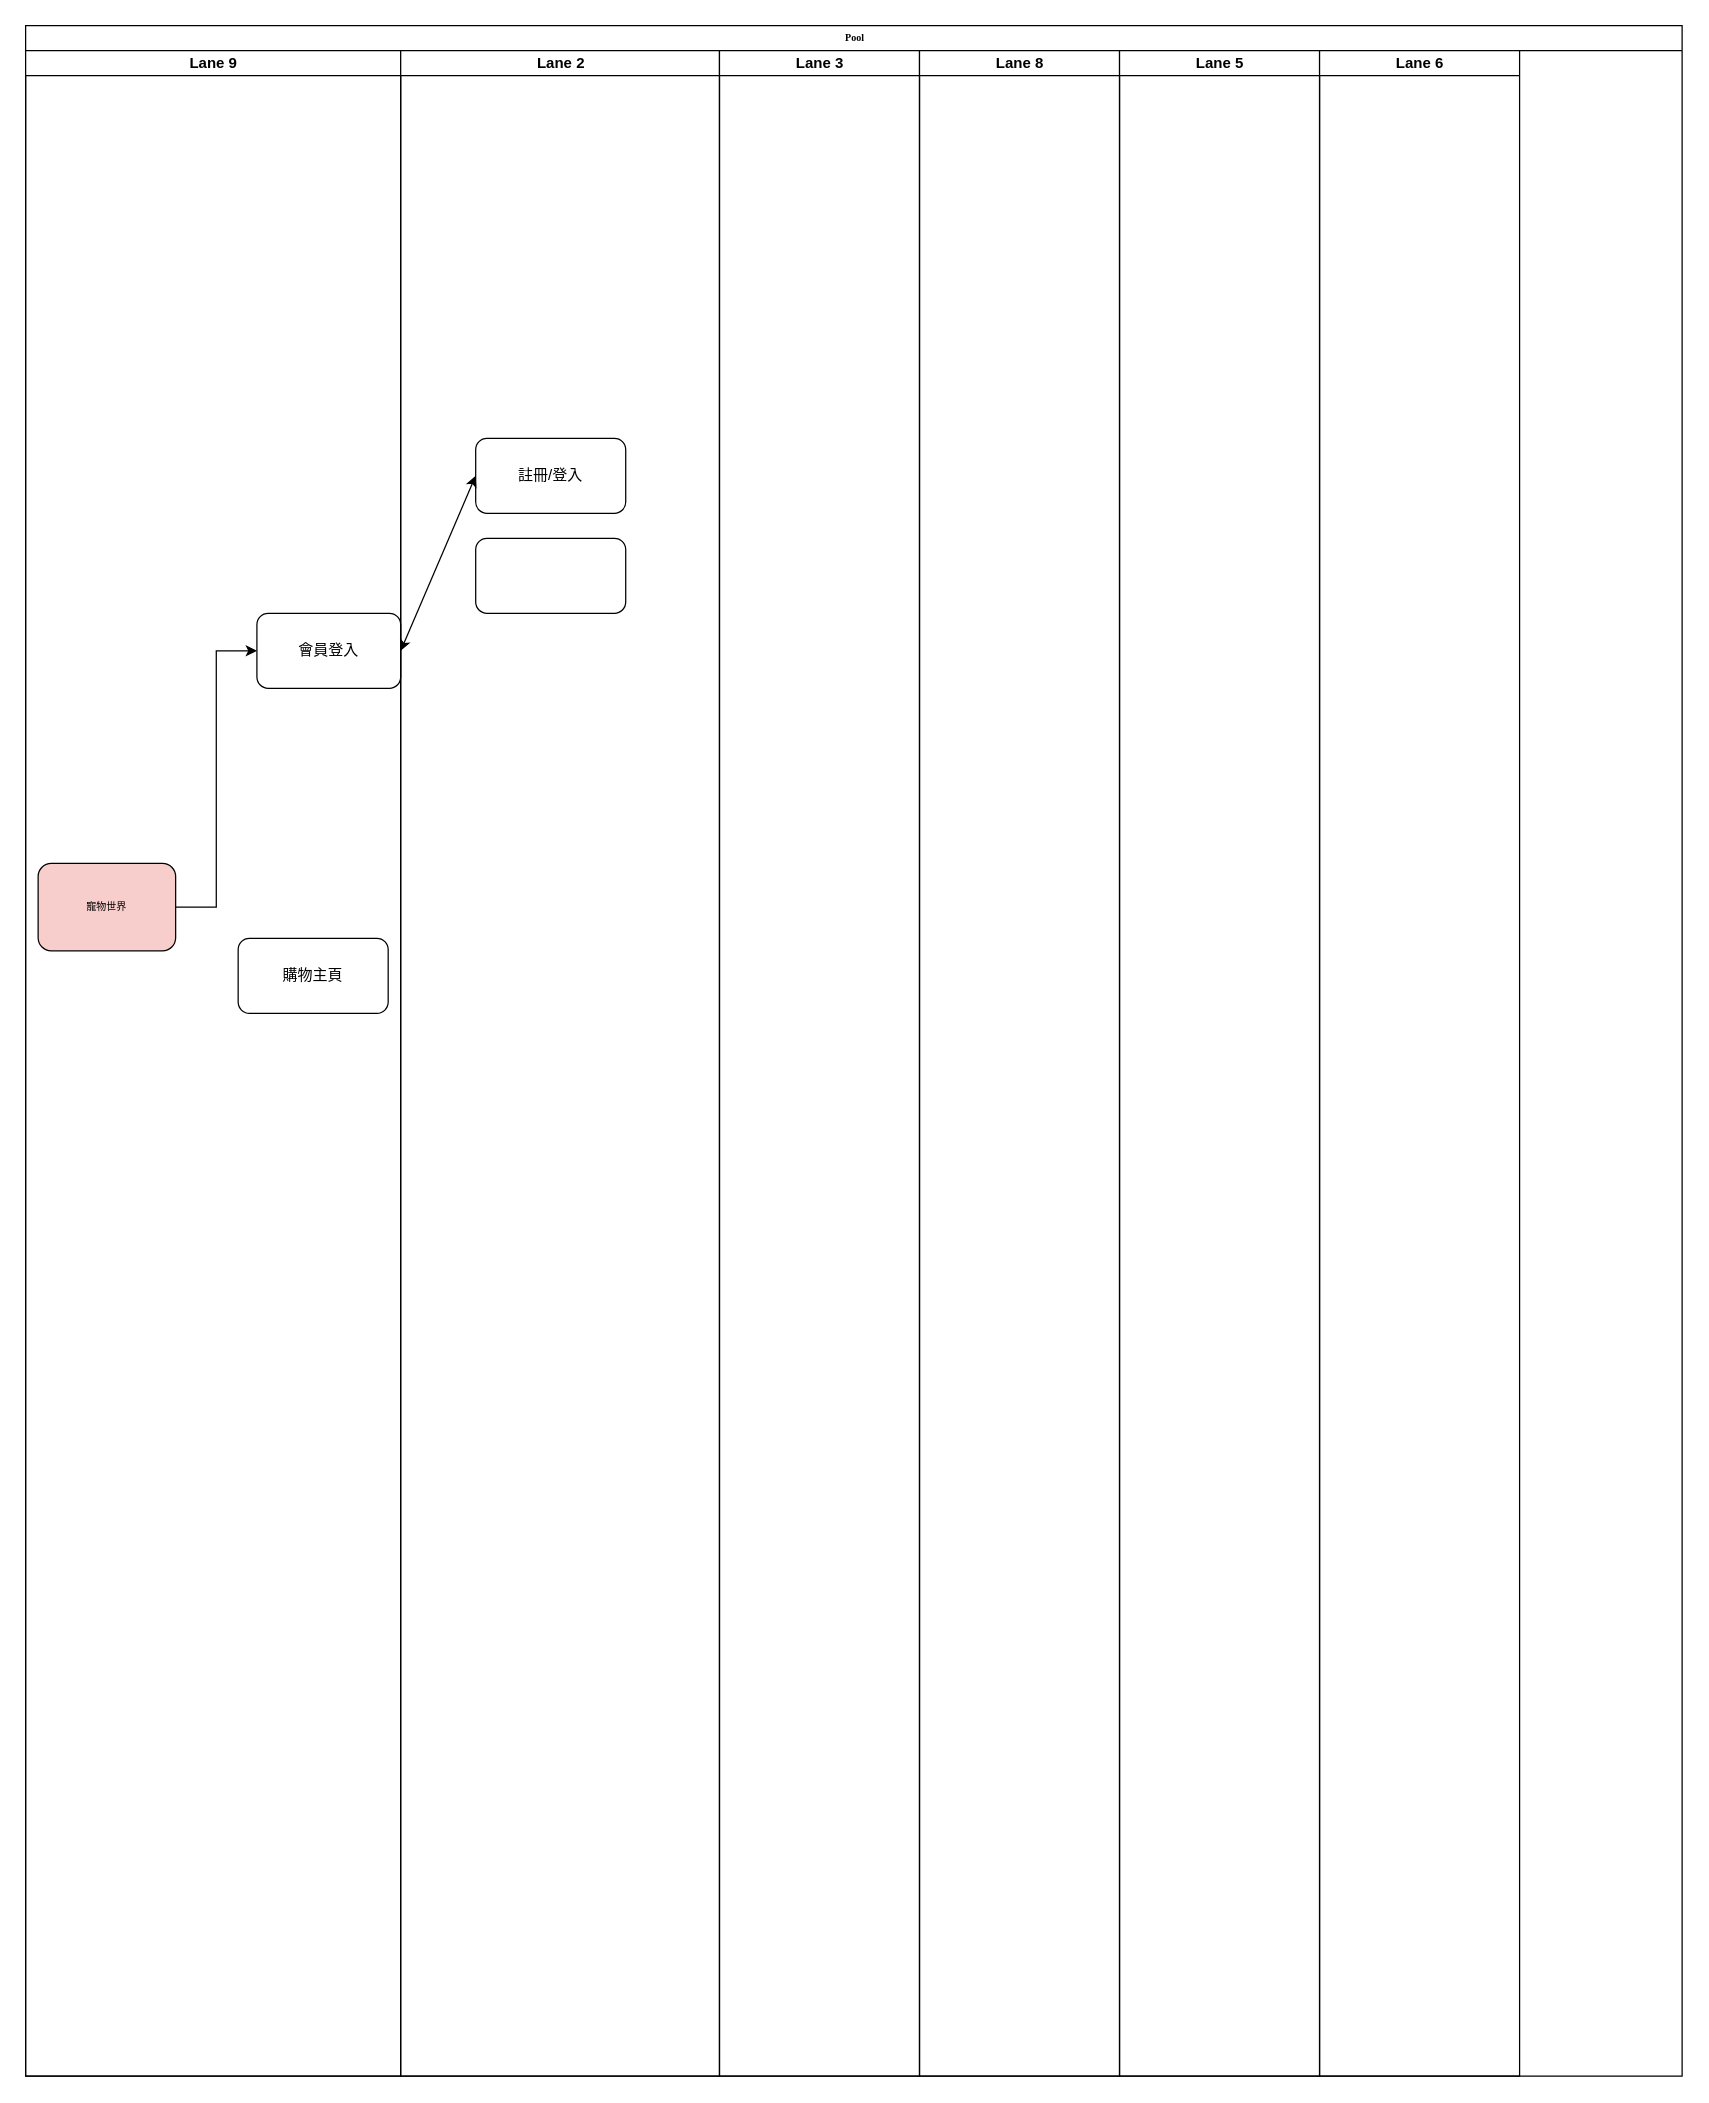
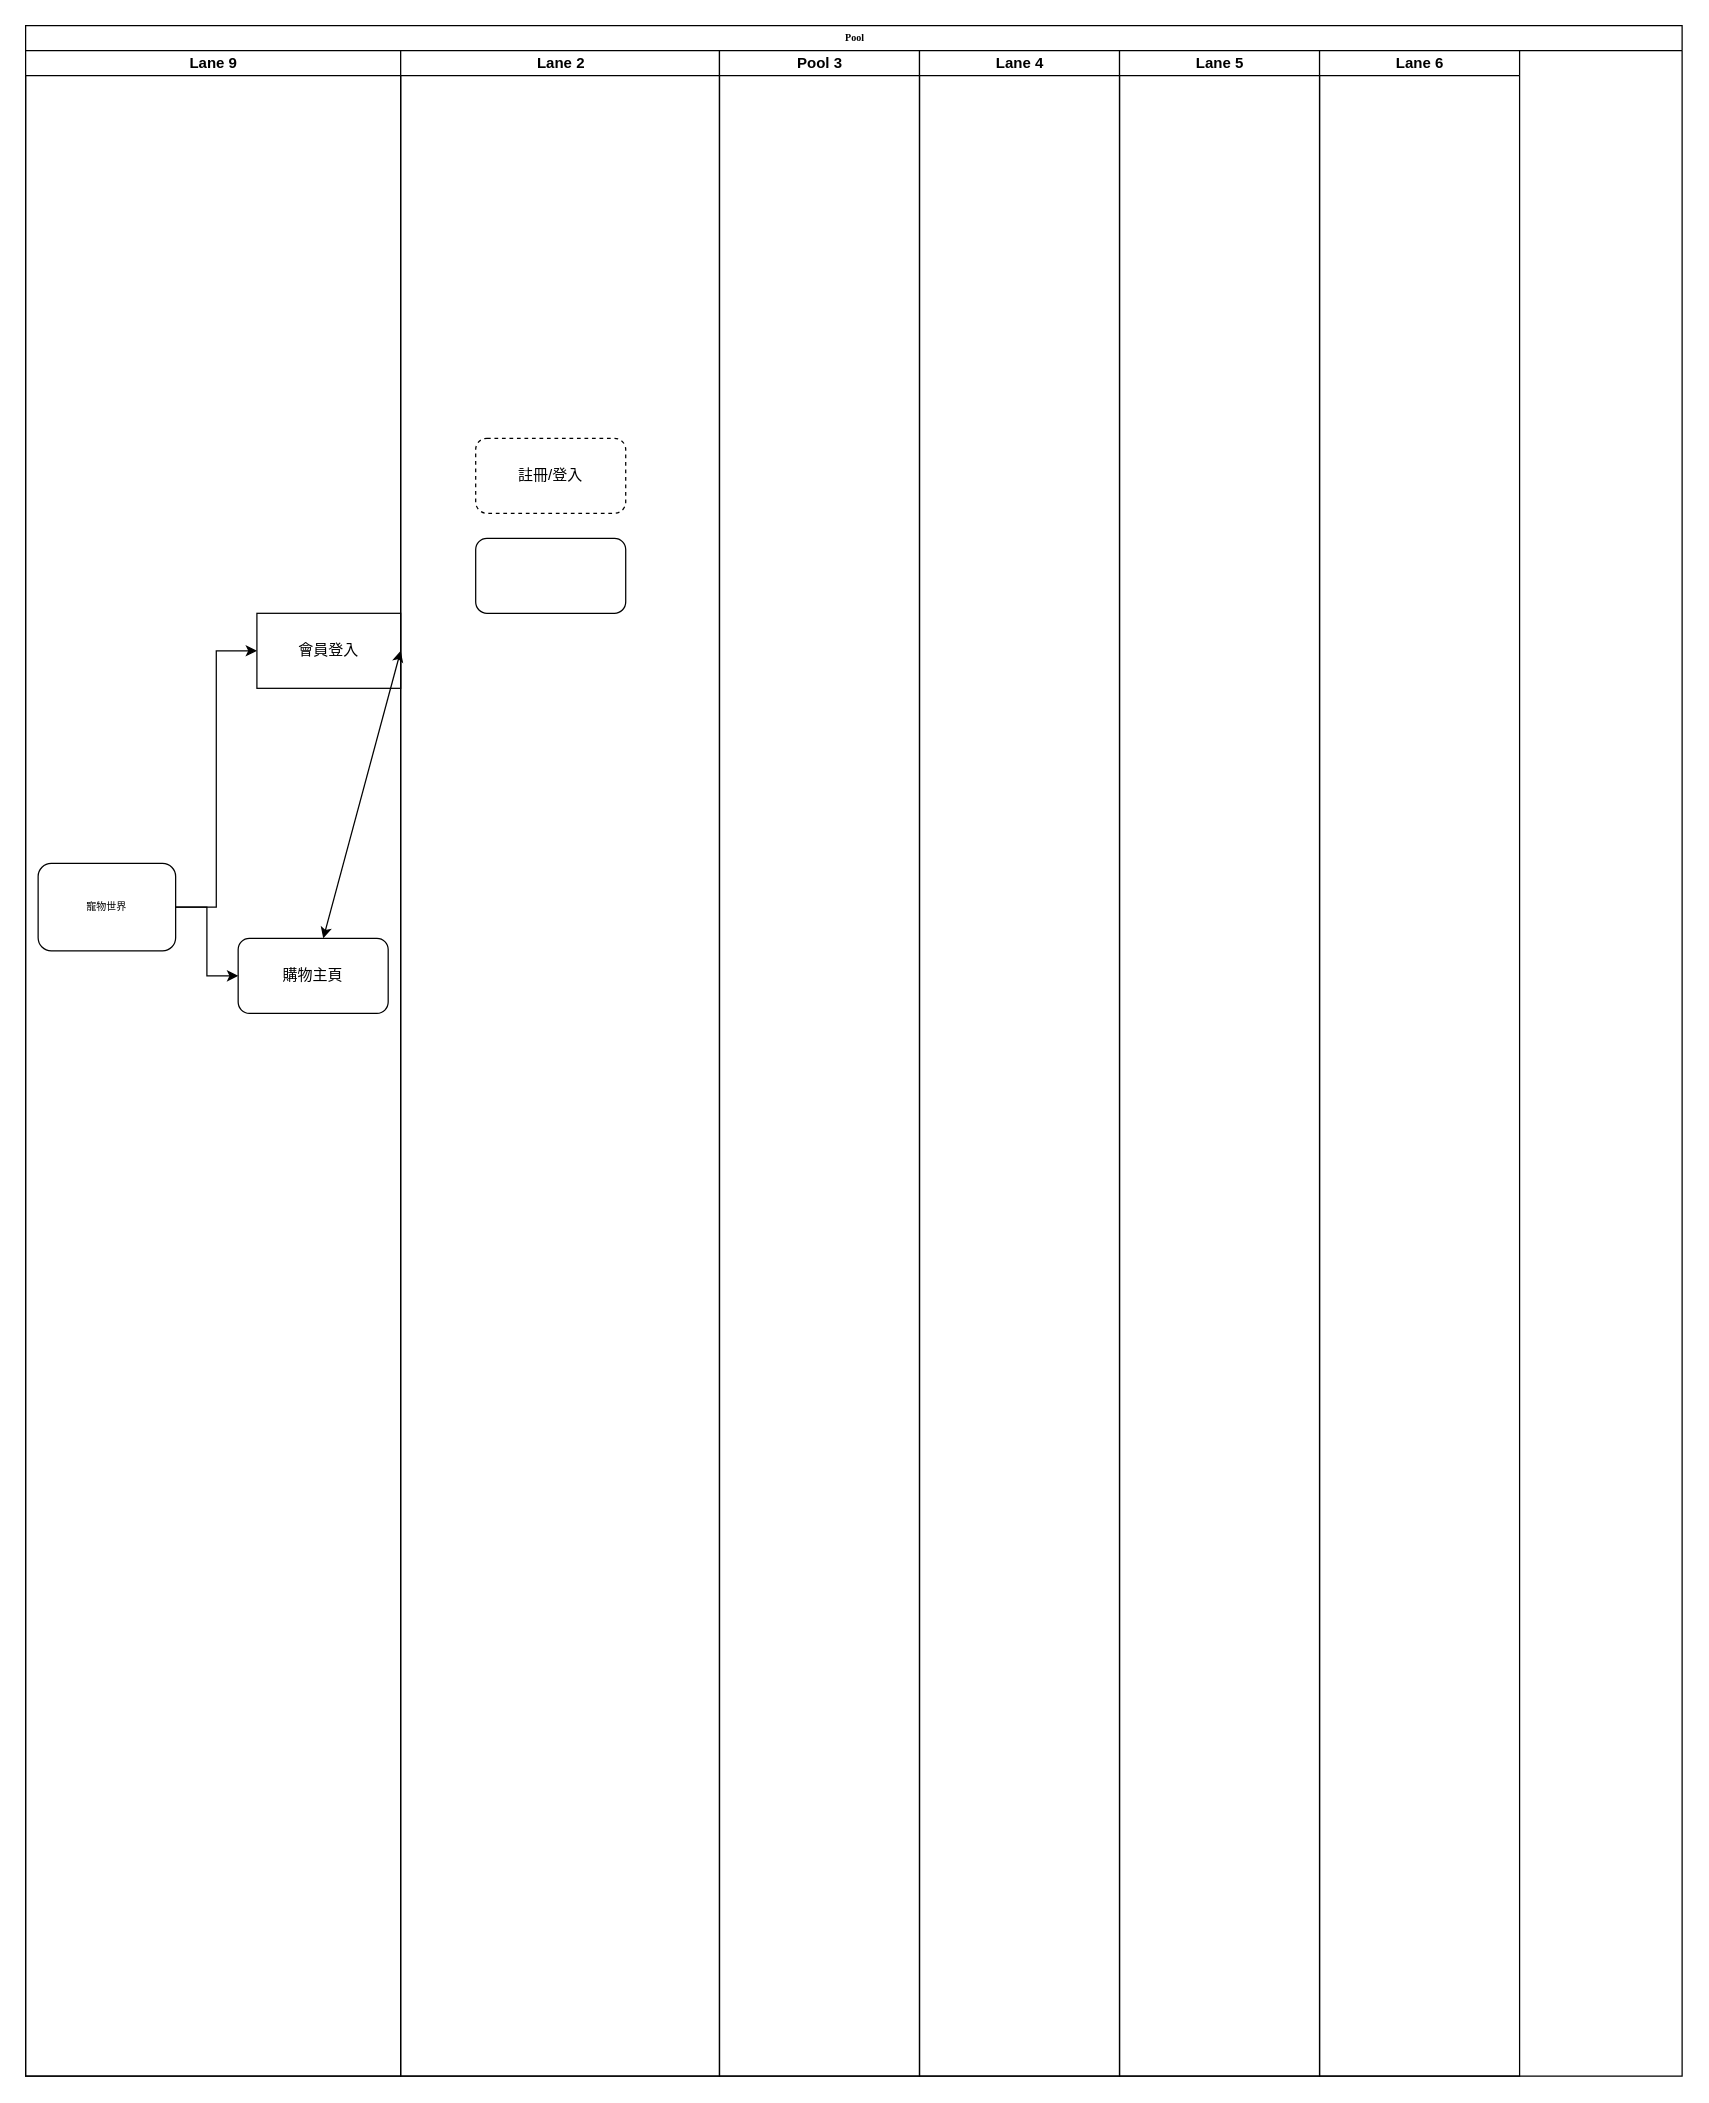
node "Lane 3": label "Lane 3" -> "Pool 3"
node "Lane 8": label "Lane 8" -> "Lane 4"
node "註冊/登入": style solid -> dashed
edge "註冊/登入" -- "會員登入": now "購物主頁" -- "會員登入"
node "會員登入": shape rounded rectangle -> rectangle
node "寵物世界": fillcolor #f8cecc -> #ffffff
edge "寵物世界" -> "購物主頁": added
